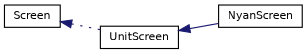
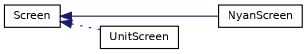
edge "NyanScreen" -> "UnitScreen": now "NyanScreen" -> "Screen"
